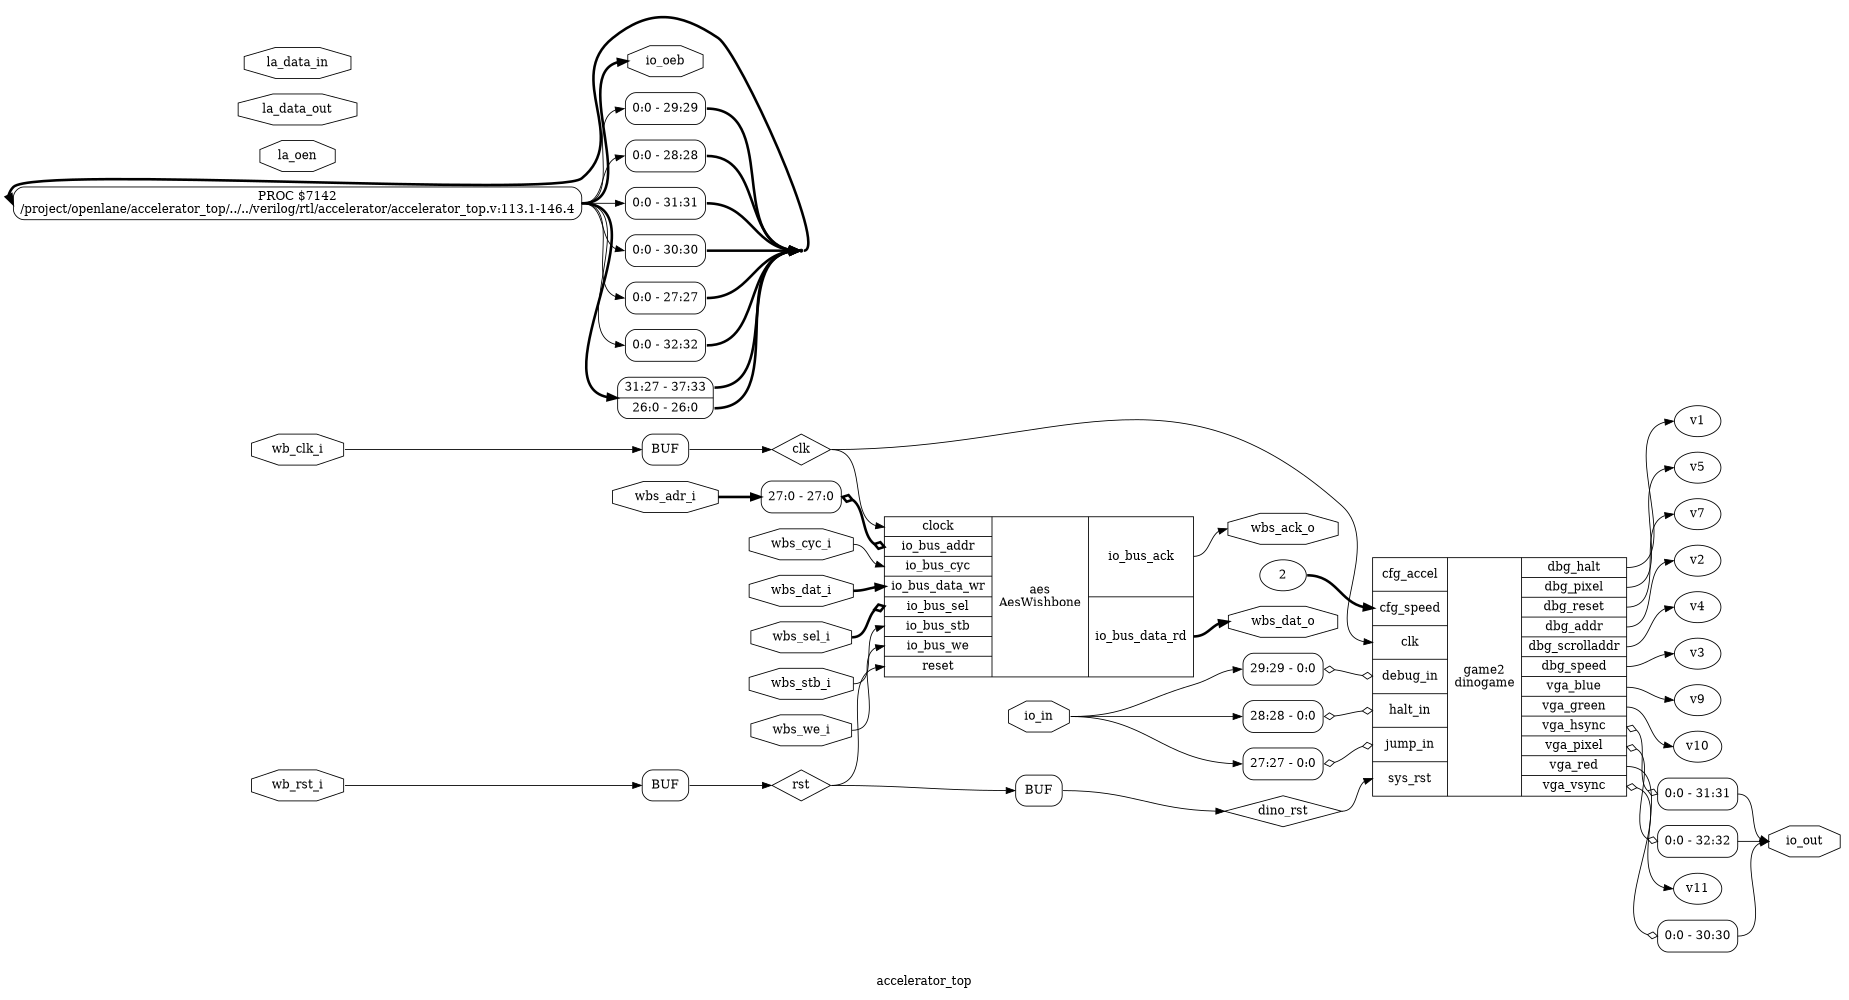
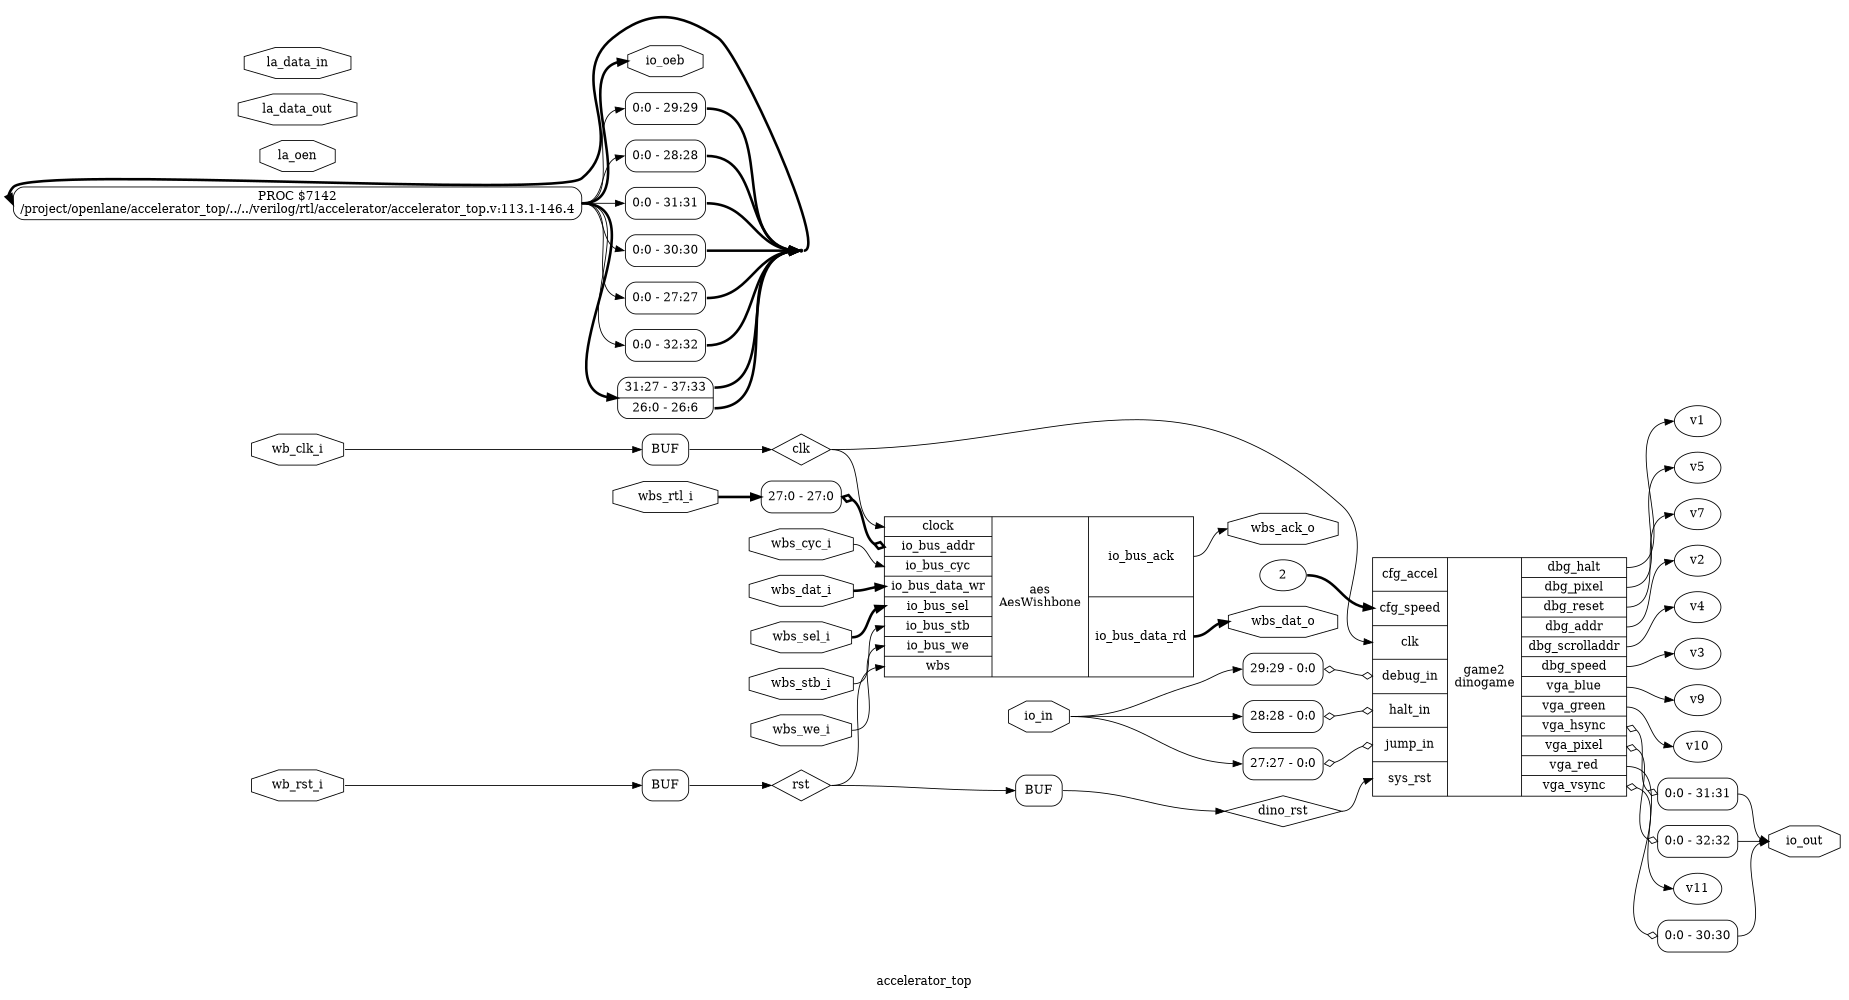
node "31:27 - 37:33": text "26:0 - 26:0" -> "26:0 - 26:6"
node "wbs_adr_i": label "wbs_adr_i" -> "wbs_rtl_i"
edge "wbs_sel_i" -> "clock": arrowhead odiamond -> normal
node "clock": text "reset" -> "wbs"
